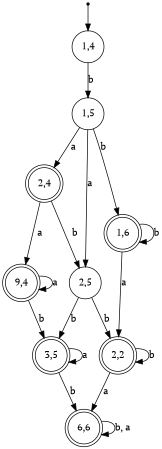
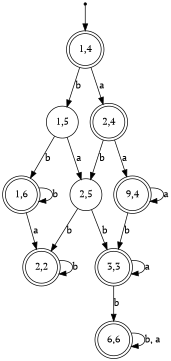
node "1,4": shape circle -> doublecircle
edge "1,5" -> "2,4": now "1,4" -> "2,4"
node "3,5": label "3,5" -> "3,3"
edge "2,2" -> "6,6": removed, label "a"
